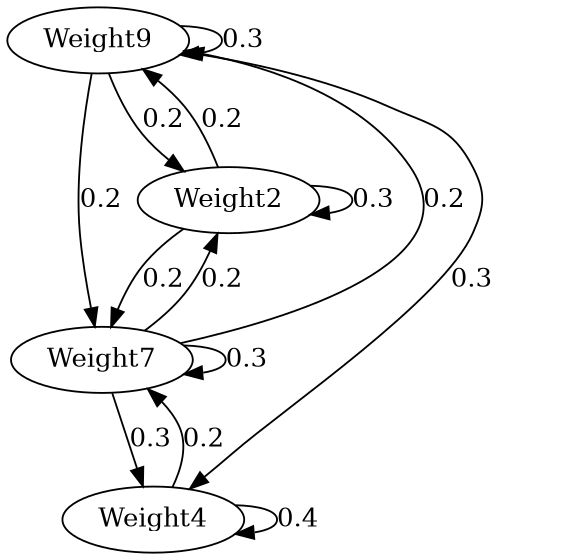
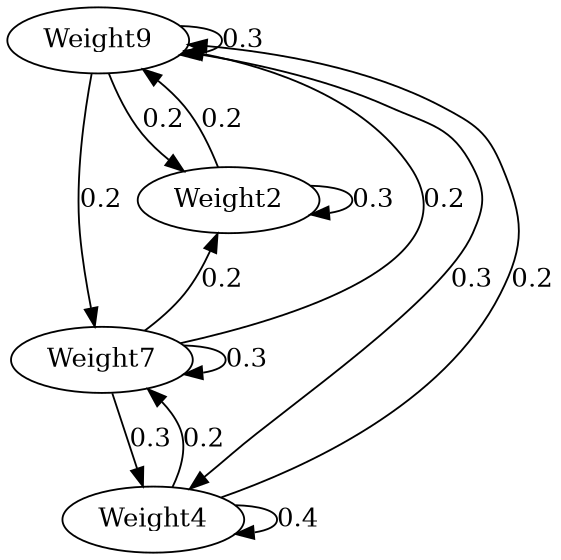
edge "Weight4" -> "Weight9": added, label "0.2"
edge "Weight2" -> "Weight7": removed, label "0.2"
